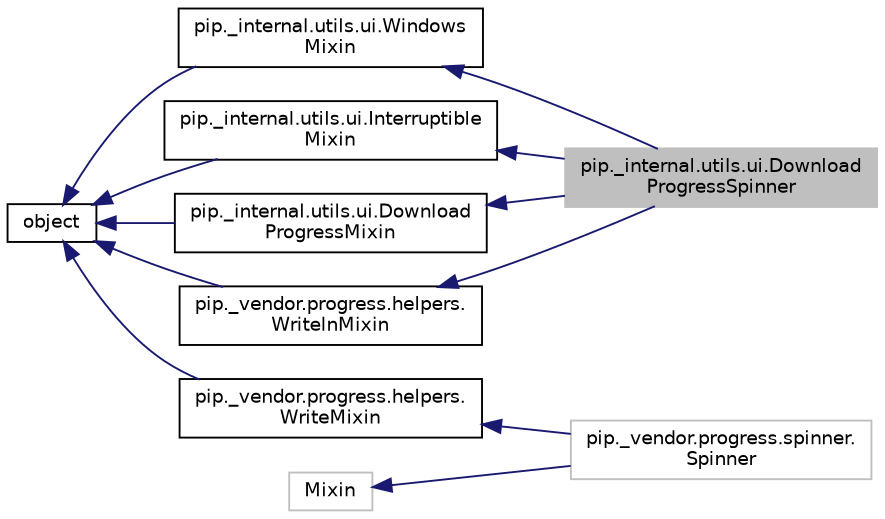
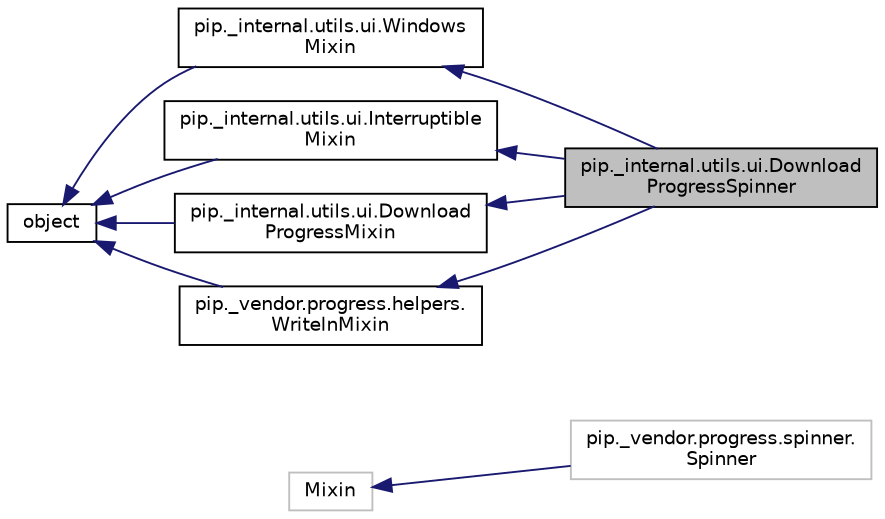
node "pip._internal.utils.ui.Download ProgressSpinner": color grey75 -> black
node "pip._vendor.progress.helpers. WriteMixin": removed
